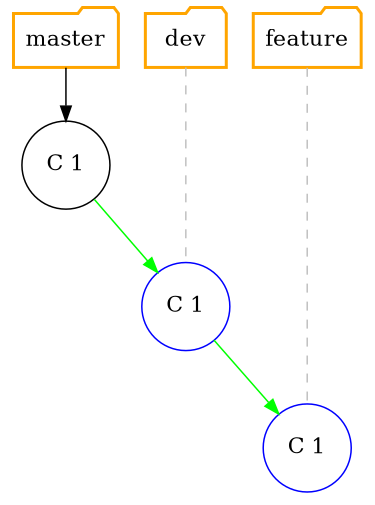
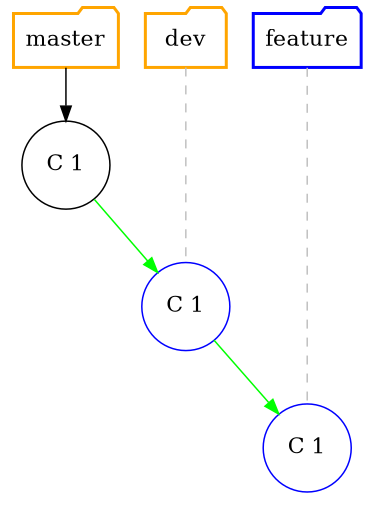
node "feature": color orange -> blue
